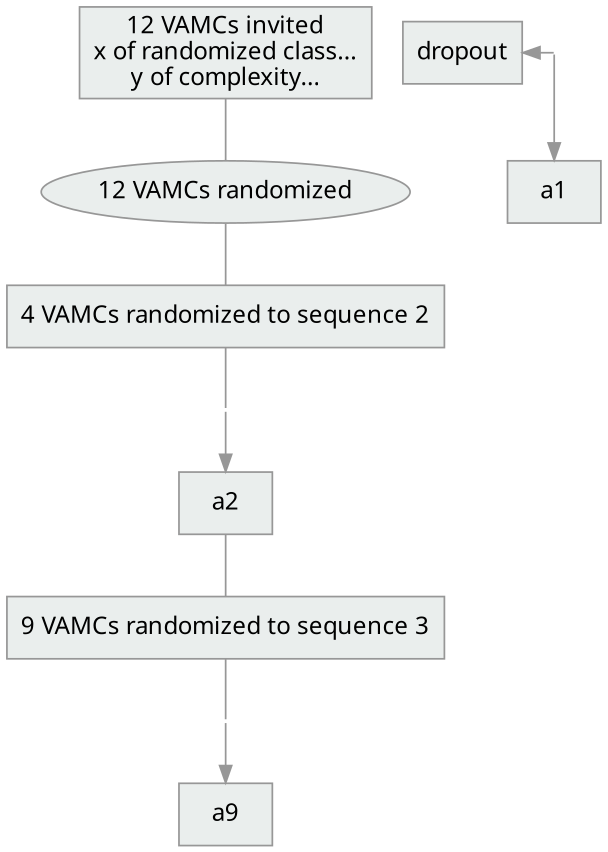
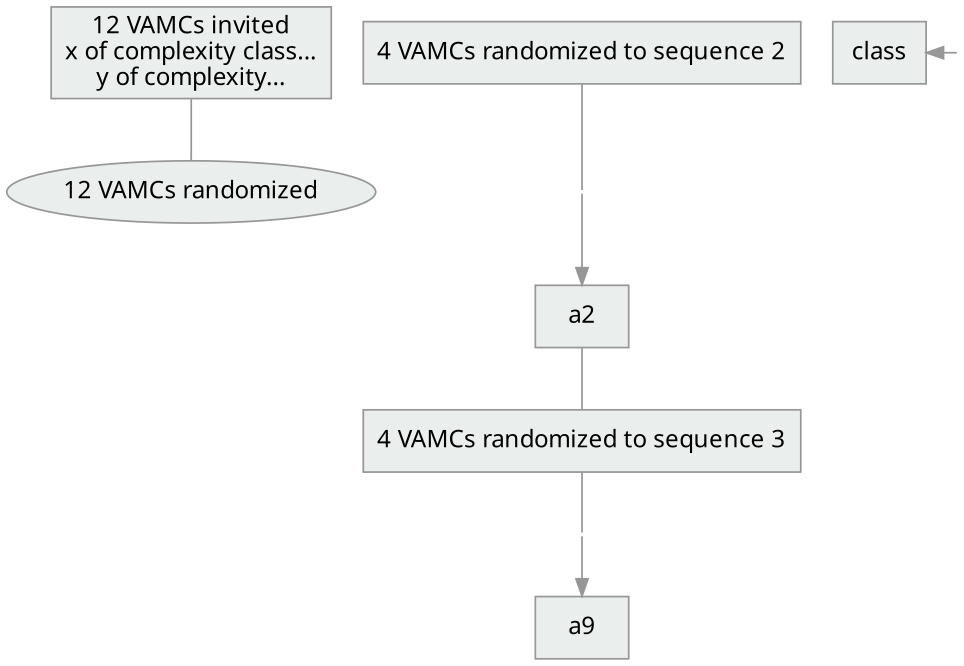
node "12 VAMCs invited x of randomized class... y of complexity...": label "12 VAMCs invited x of randomized class... y of complexity..." -> "12 VAMCs invited x of complexity class... y of complexity..."
node "dropout": label "dropout" -> "class"
node "a1": removed
edge "12 VAMCs randomized" -- "4 VAMCs randomized to sequence 2": removed
node "9 VAMCs randomized to sequence 3": label "9 VAMCs randomized to sequence 3" -> "4 VAMCs randomized to sequence 3"
